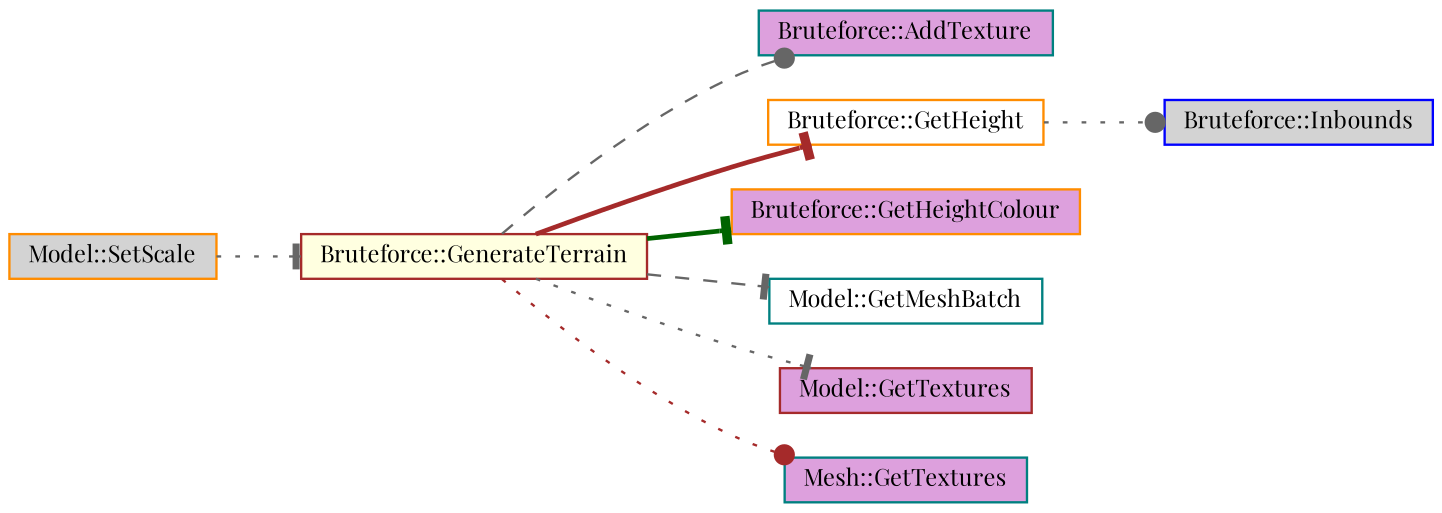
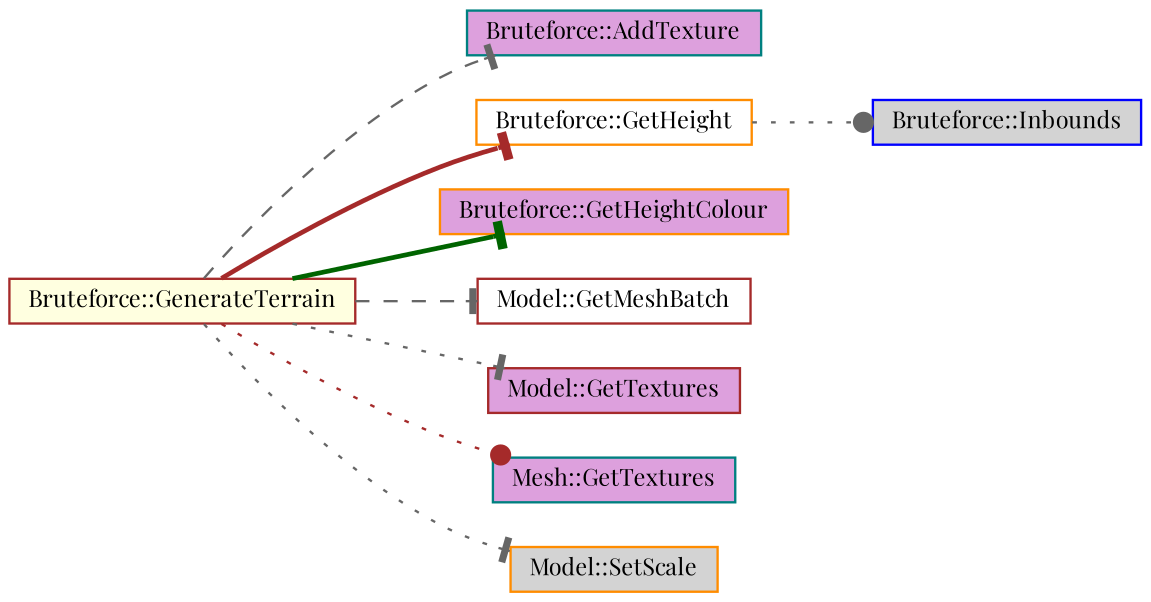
edge "Bruteforce::GenerateTerrain" -> "Bruteforce::AddTexture": arrowhead dot -> tee
edge "Model::SetScale" -> "Bruteforce::GenerateTerrain": reversed
node "Model::GetMeshBatch": color teal -> brown
